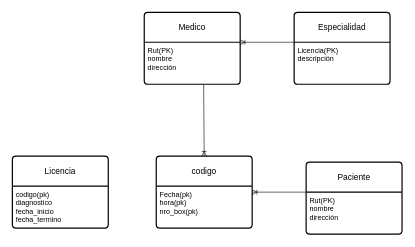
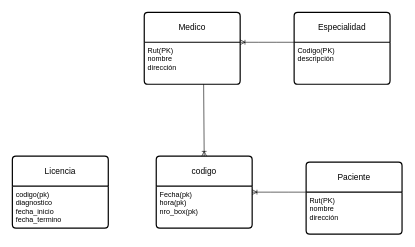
node "Licencia(PK) descripción": label "Licencia(PK) descripción" -> "Codigo(PK) descripción"
